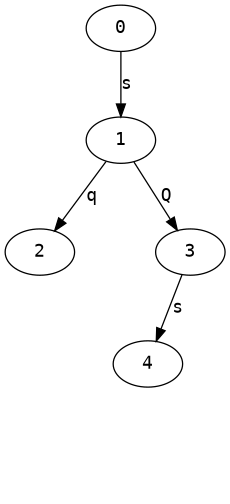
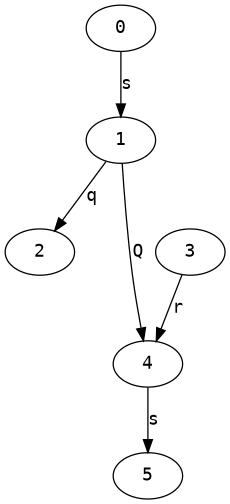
edge "1" -> "3": now "1" -> "4"
edge "3" -> "4": label "s" -> "r"
node "5": added
